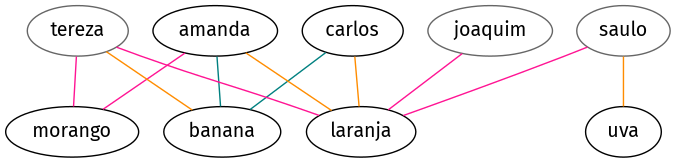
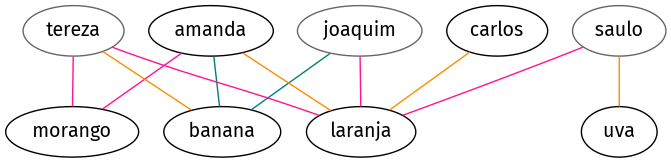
edge "carlos" -- "banana": now "joaquim" -- "banana"
